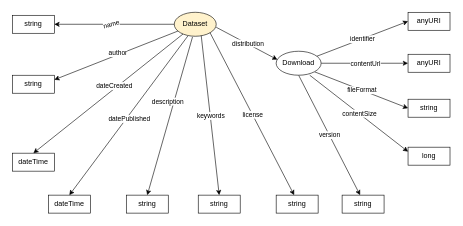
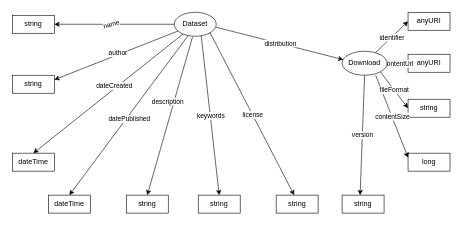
node "Dataset": fillcolor #fff2cc -> #ffffff
node "Download": moved (299, 63) -> (365, 63)
node "long": moved (429, 156) -> (429, 162)
